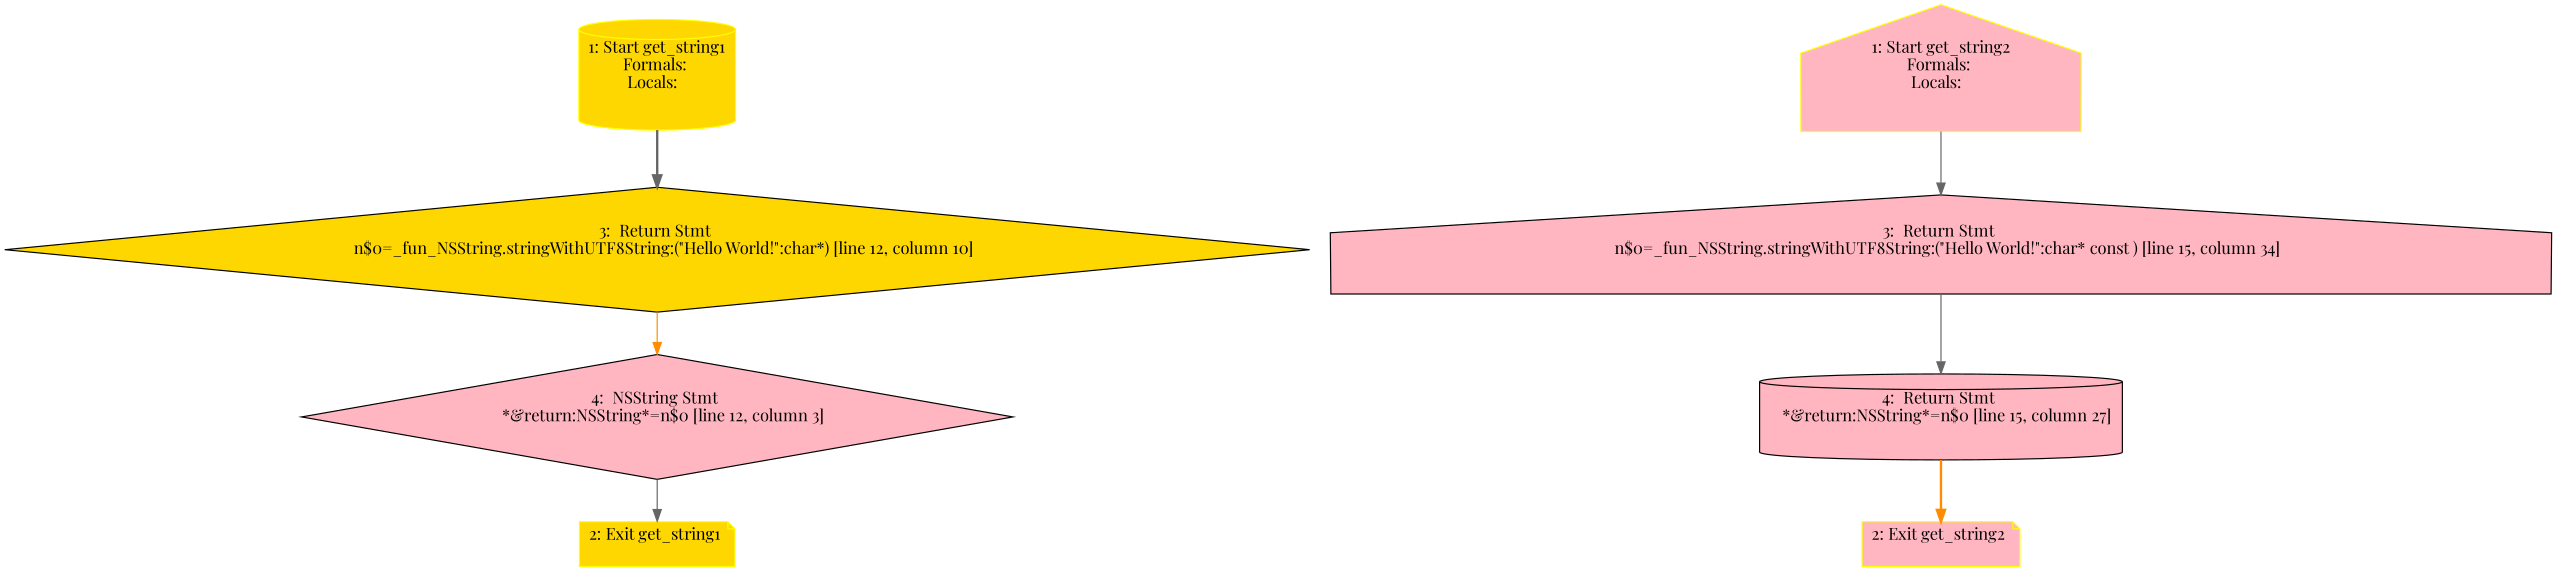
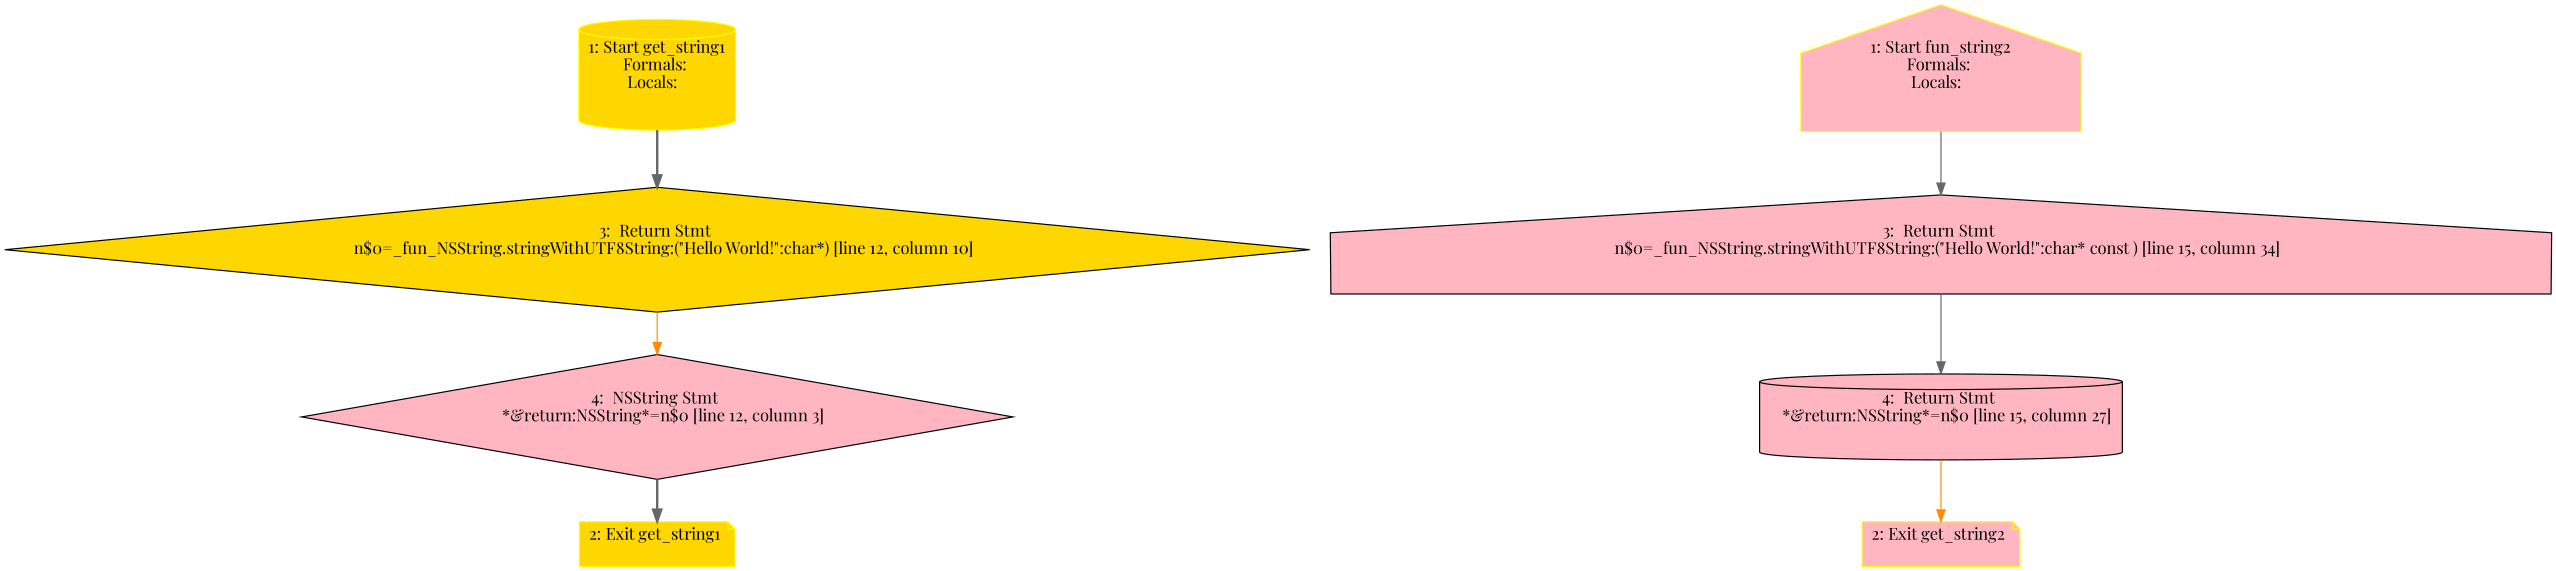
node "1: Start get_string2 Formals: Locals:": label "1: Start get_string2 Formals: Locals:" -> "1: Start fun_string2 Formals: Locals:"
edge "4:  Return Stmt *&return:NSString*=n$0 [line 15, column 27]" -> "2: Exit get_string2": style bold -> solid
edge "4:  NSString Stmt *&return:NSString*=n$0 [line 12, column 3]" -> "2: Exit get_string1": style solid -> bold
